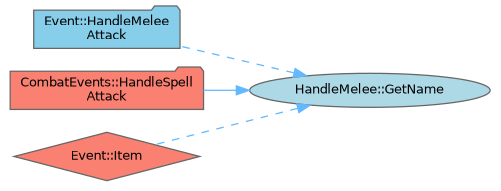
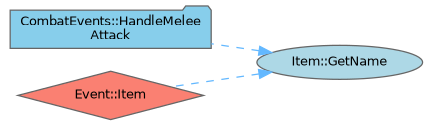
node "Event::HandleMelee Attack": label "Event::HandleMelee Attack" -> "CombatEvents::HandleMelee Attack"
node "CombatEvents::HandleSpell Attack": removed
node "HandleMelee::GetName": label "HandleMelee::GetName" -> "Item::GetName"
